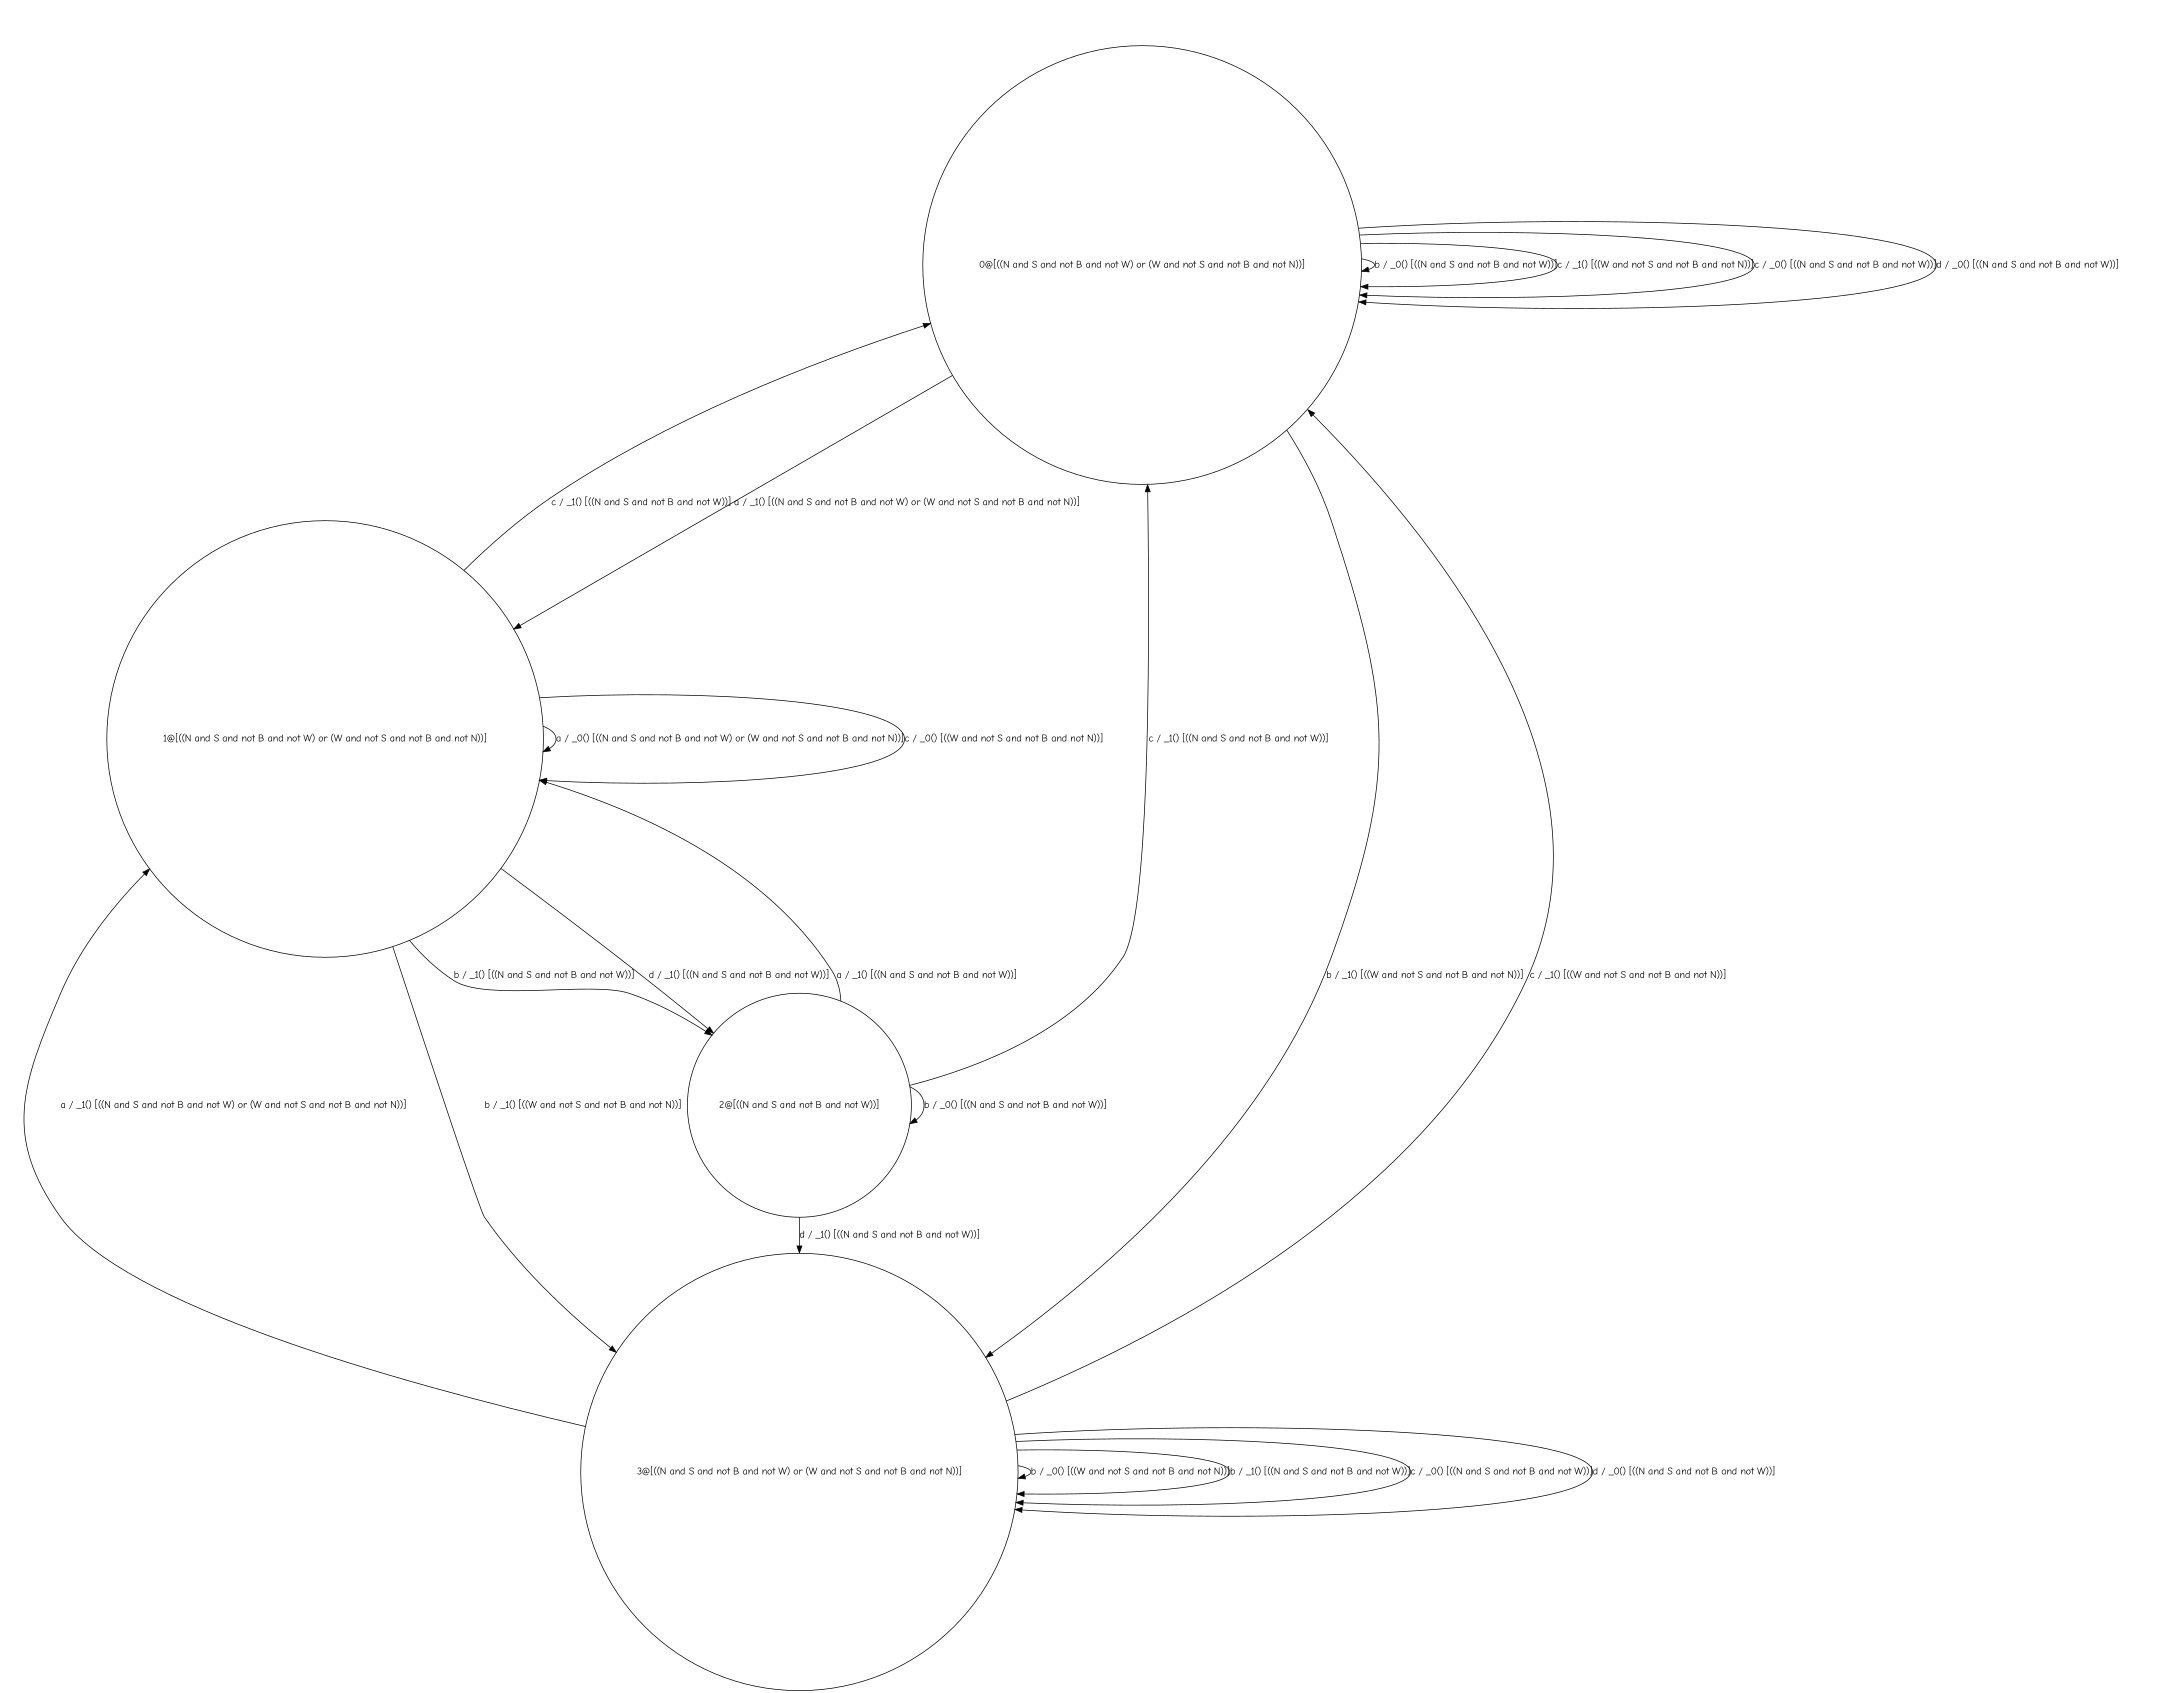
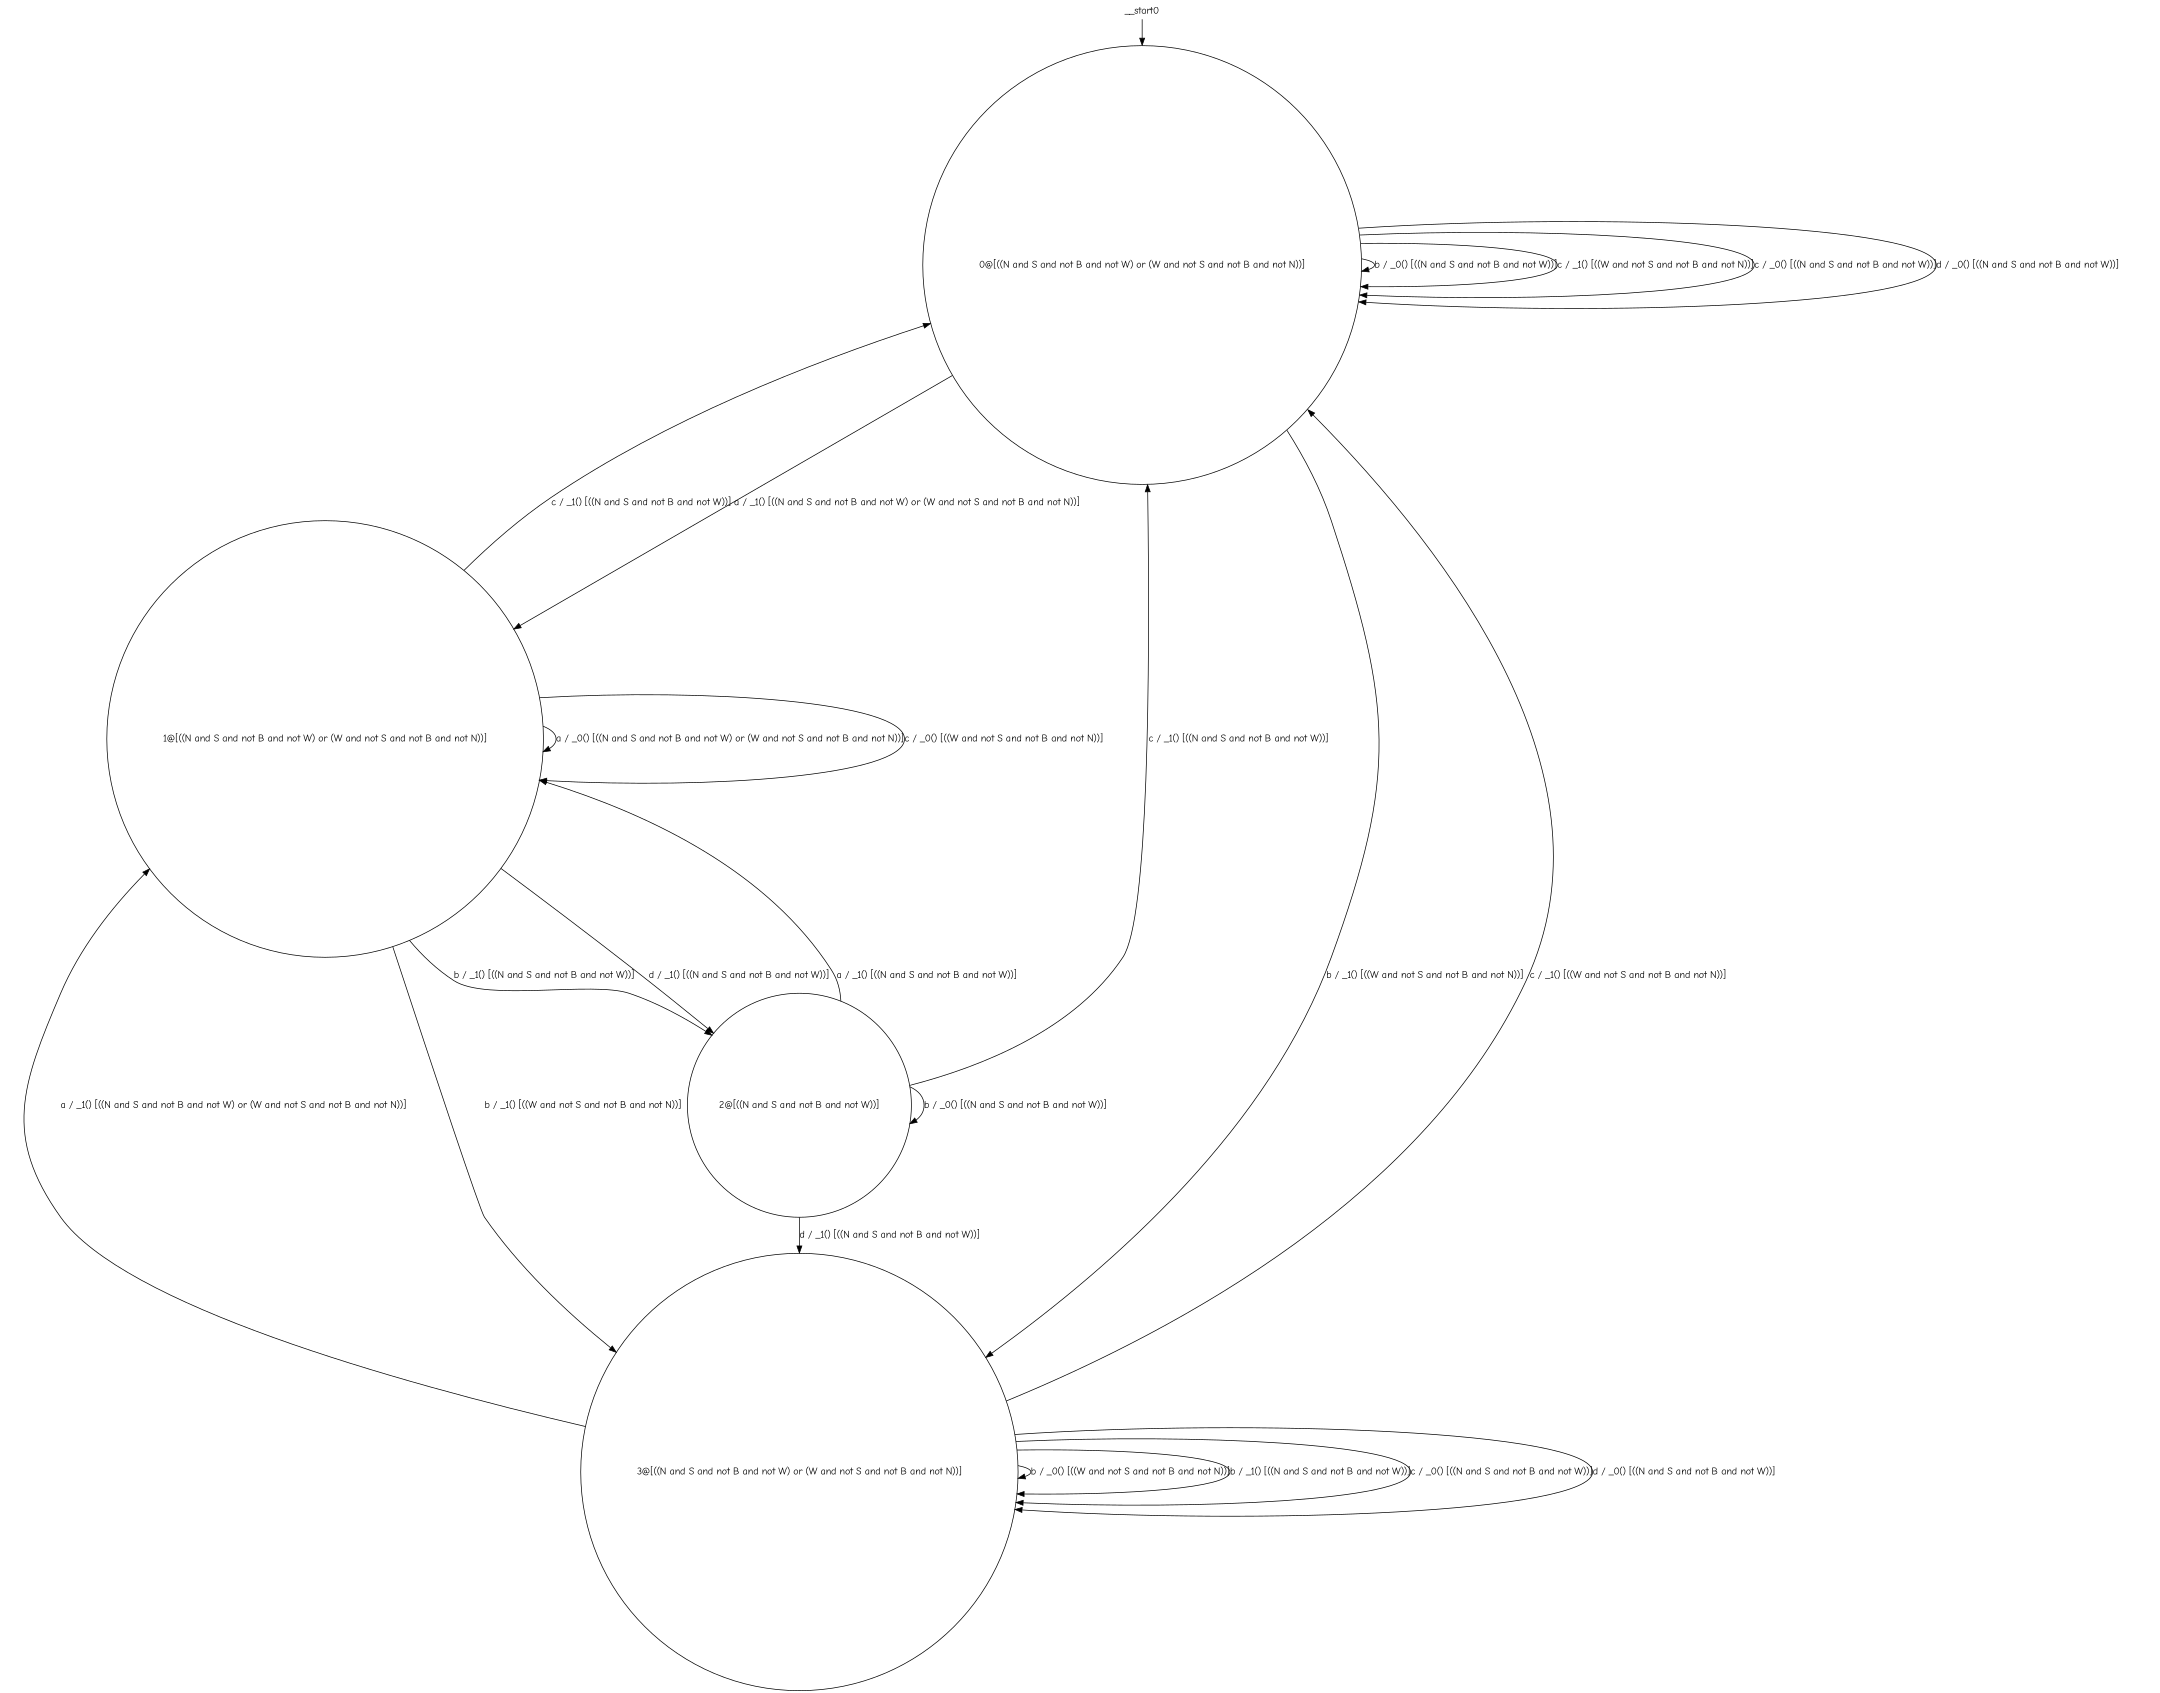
node "__start0": added
